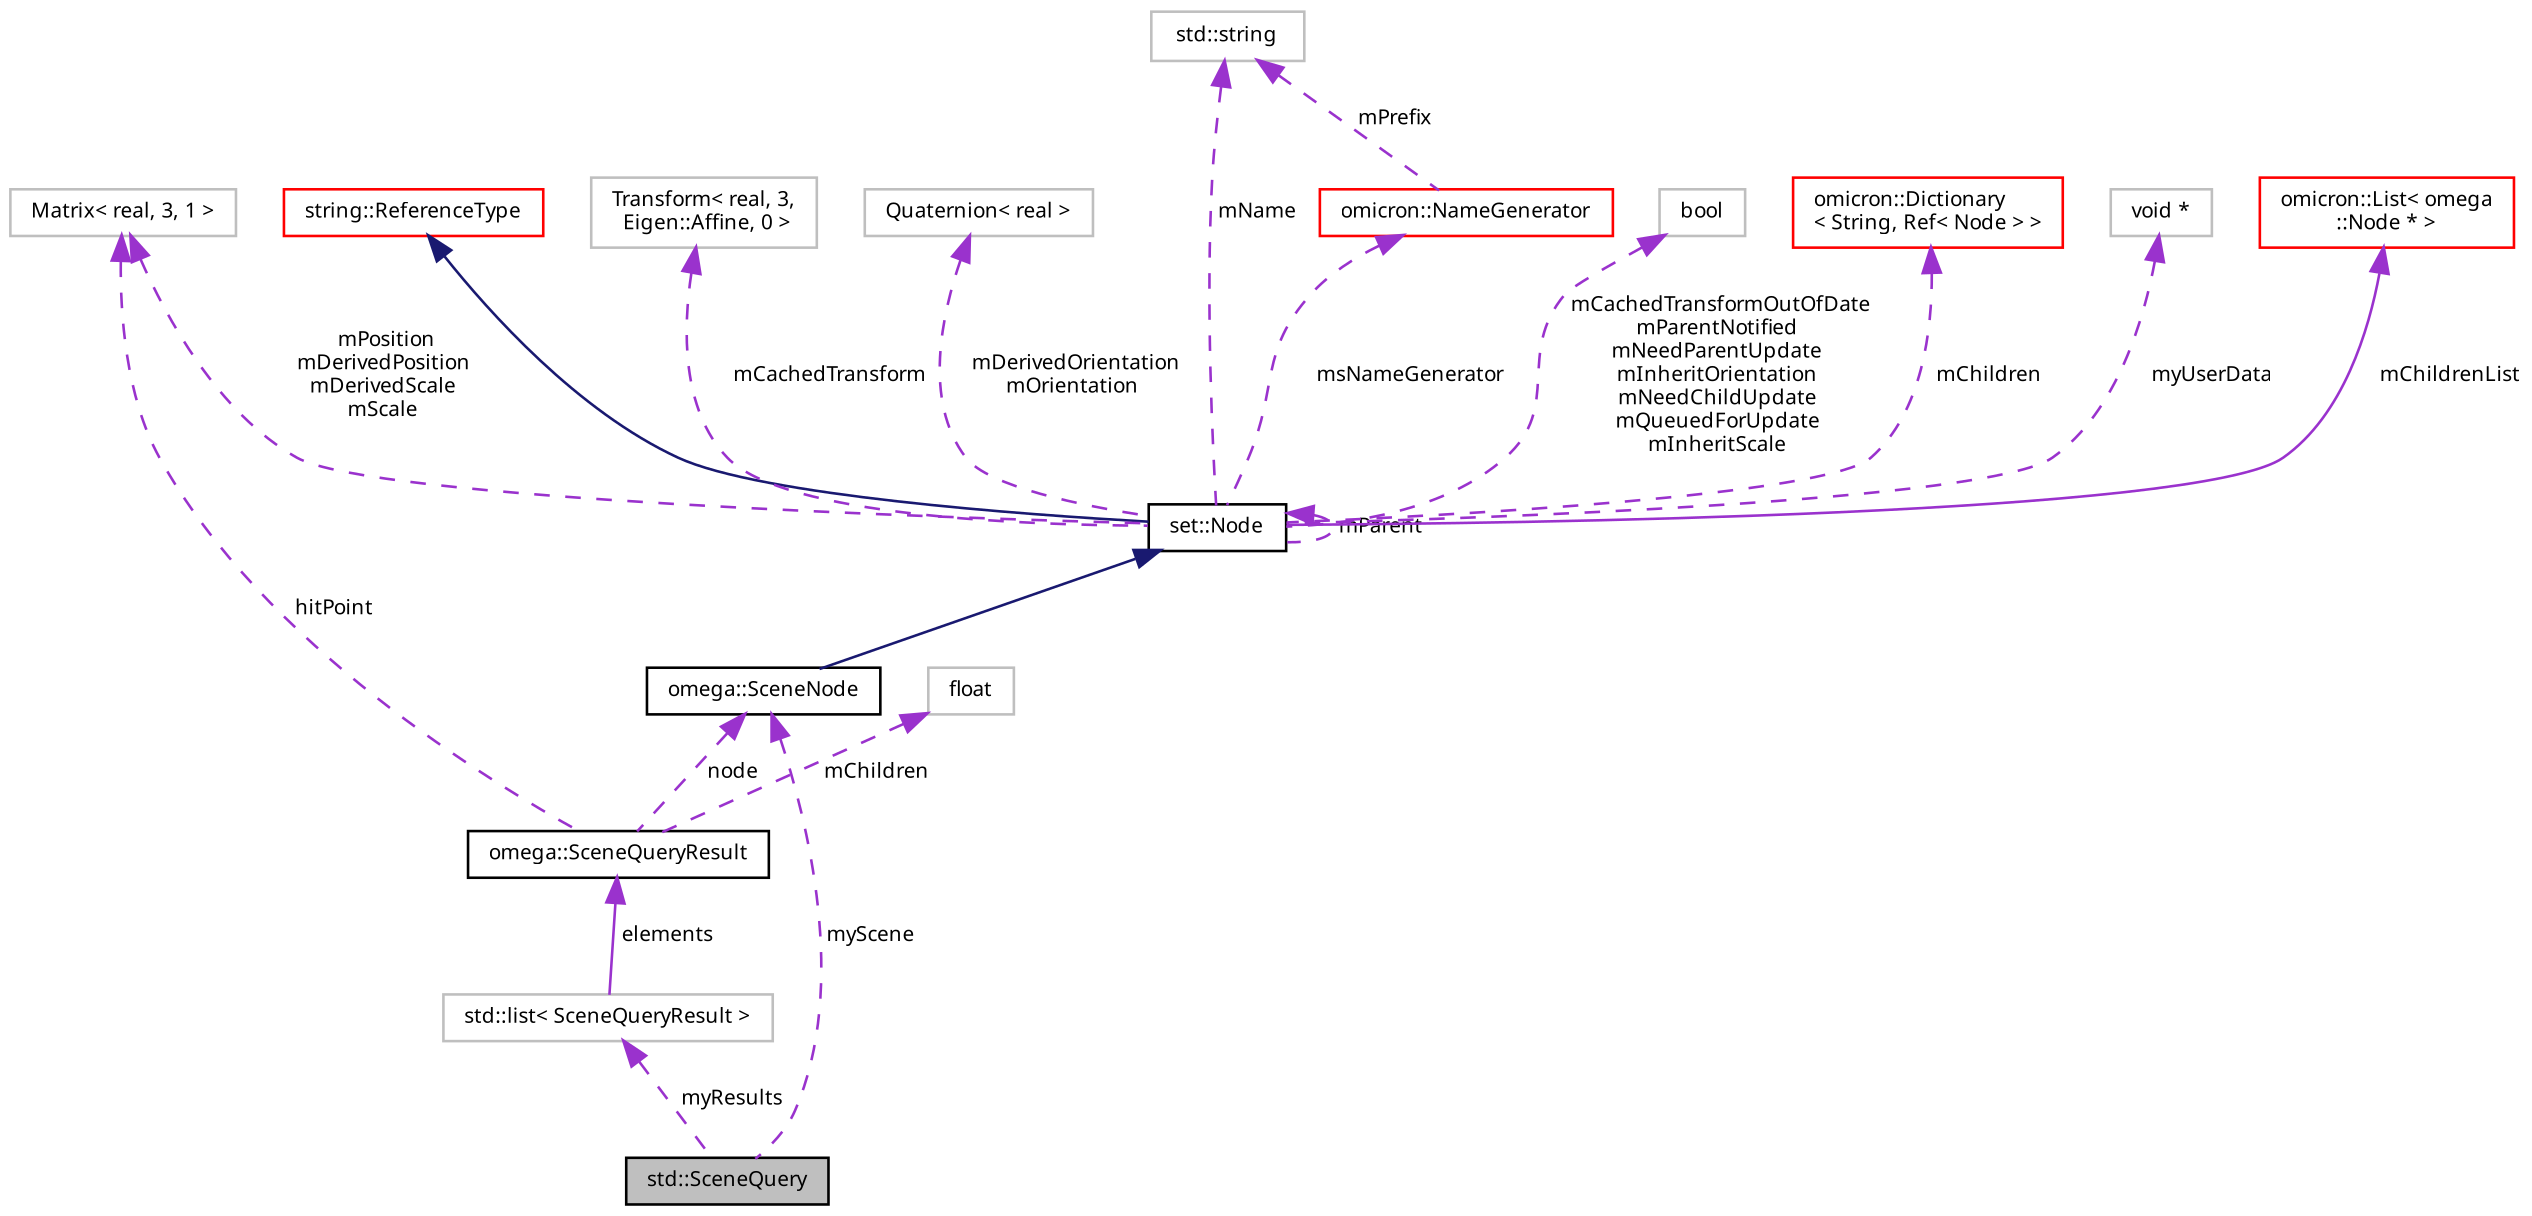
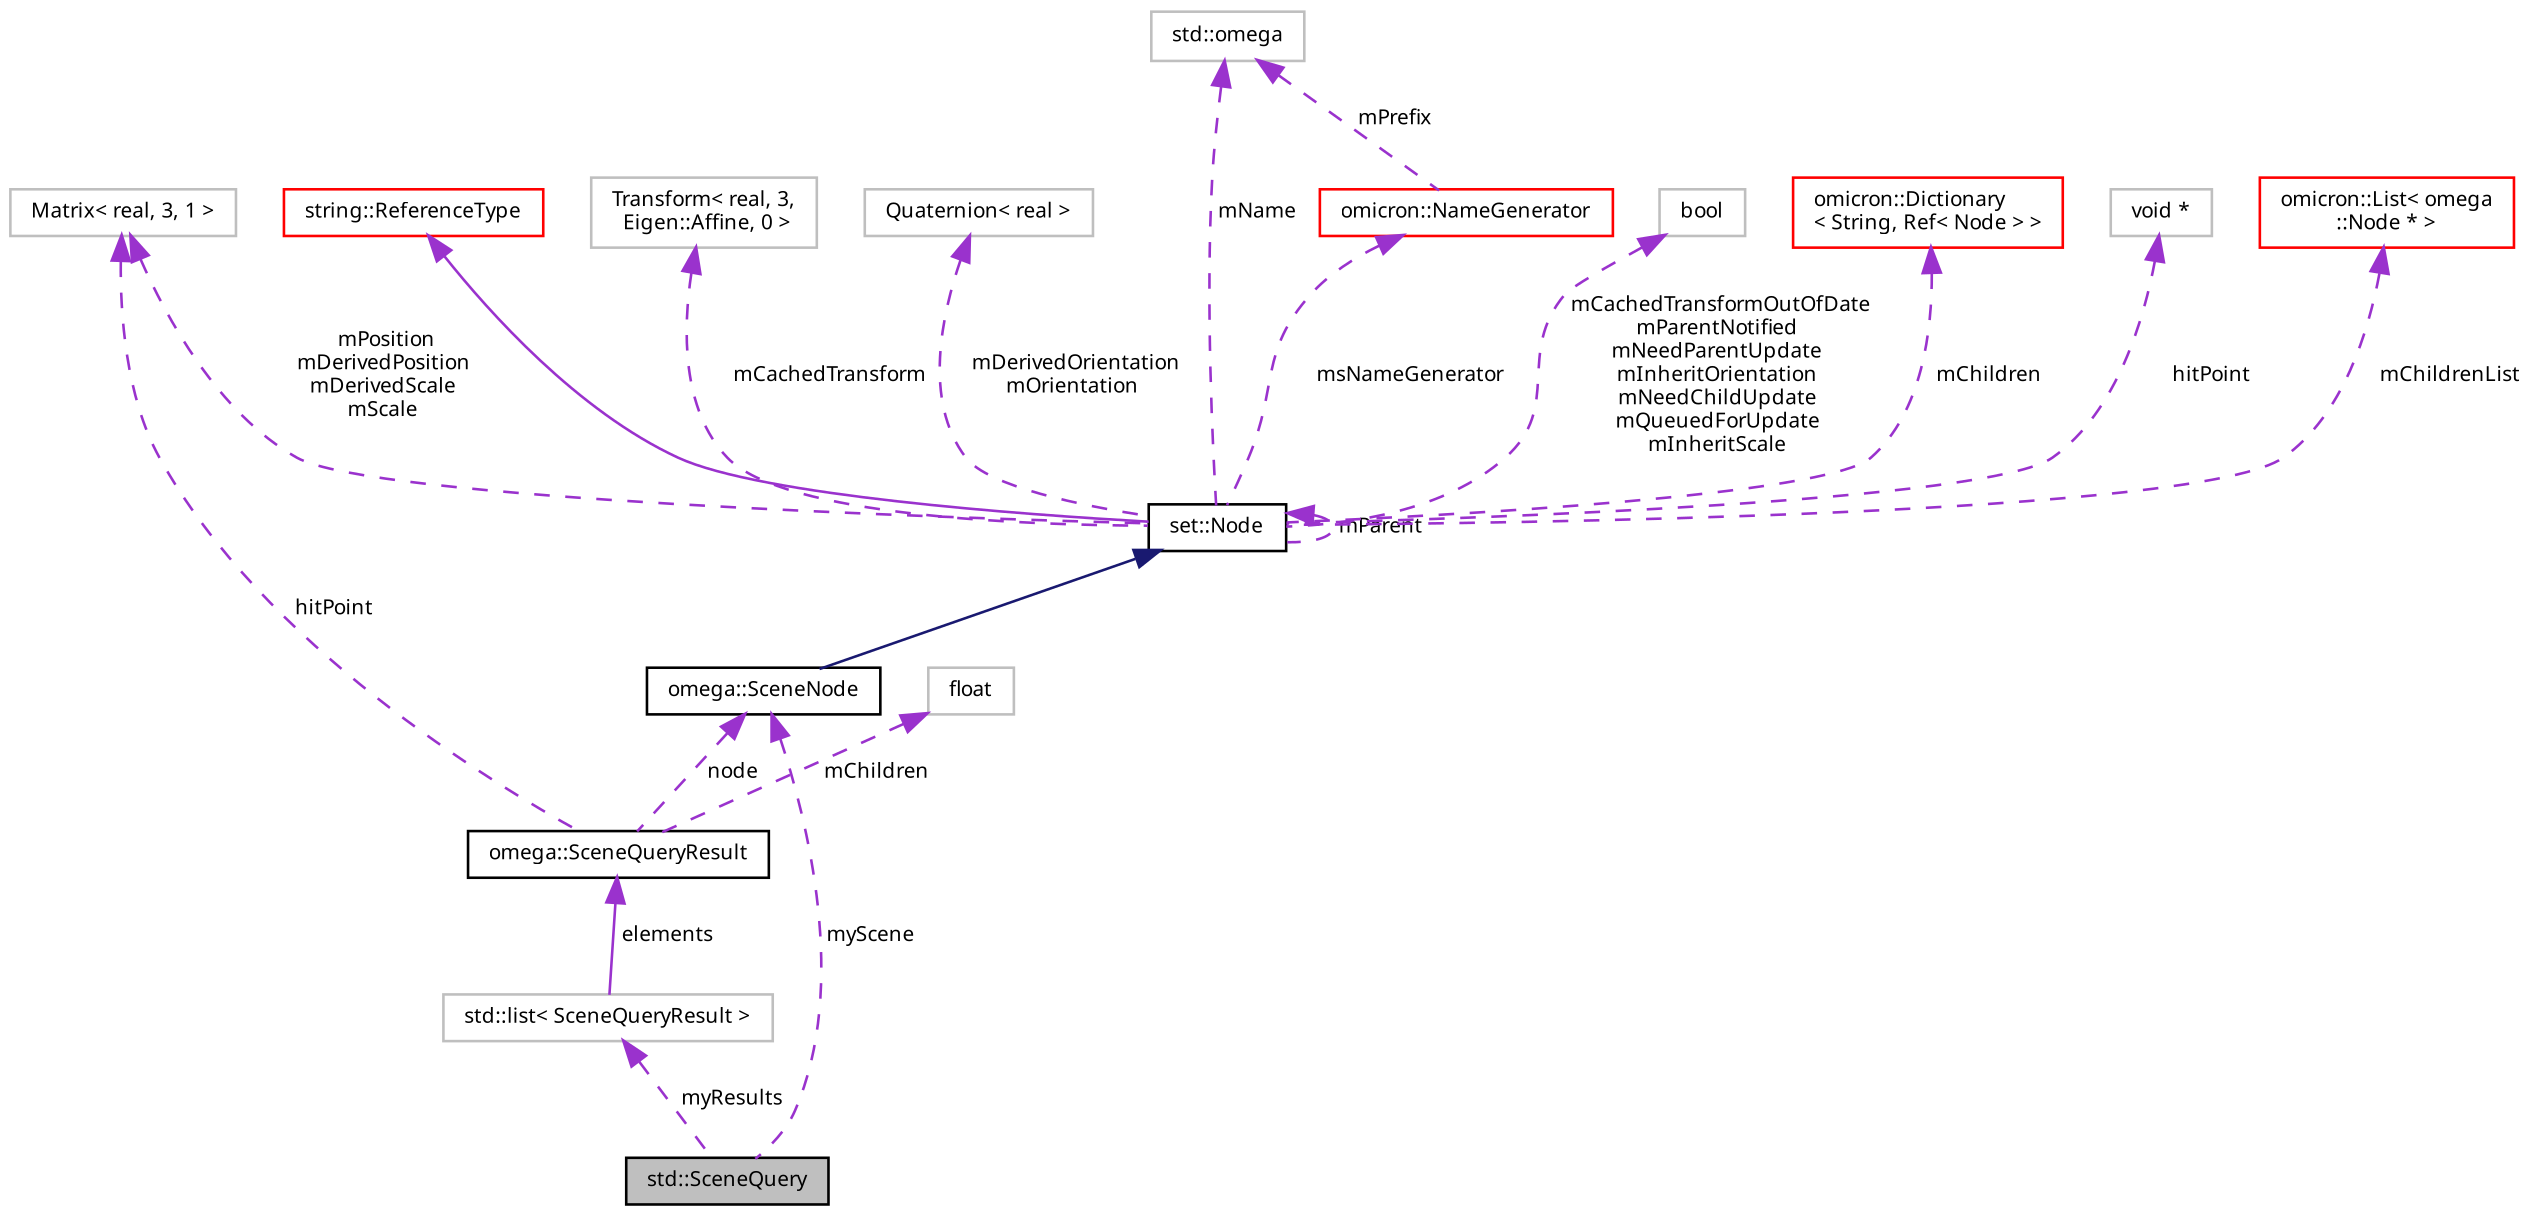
node "std::string": label "std::string" -> "std::omega"
edge "set::Node" -> "void *": label " myUserData" -> " hitPoint"
edge "set::Node" -> "string::ReferenceType": color midnightblue -> darkorchid3
edge "set::Node" -> "omicron::List< omega ::Node * >": style solid -> dashed
